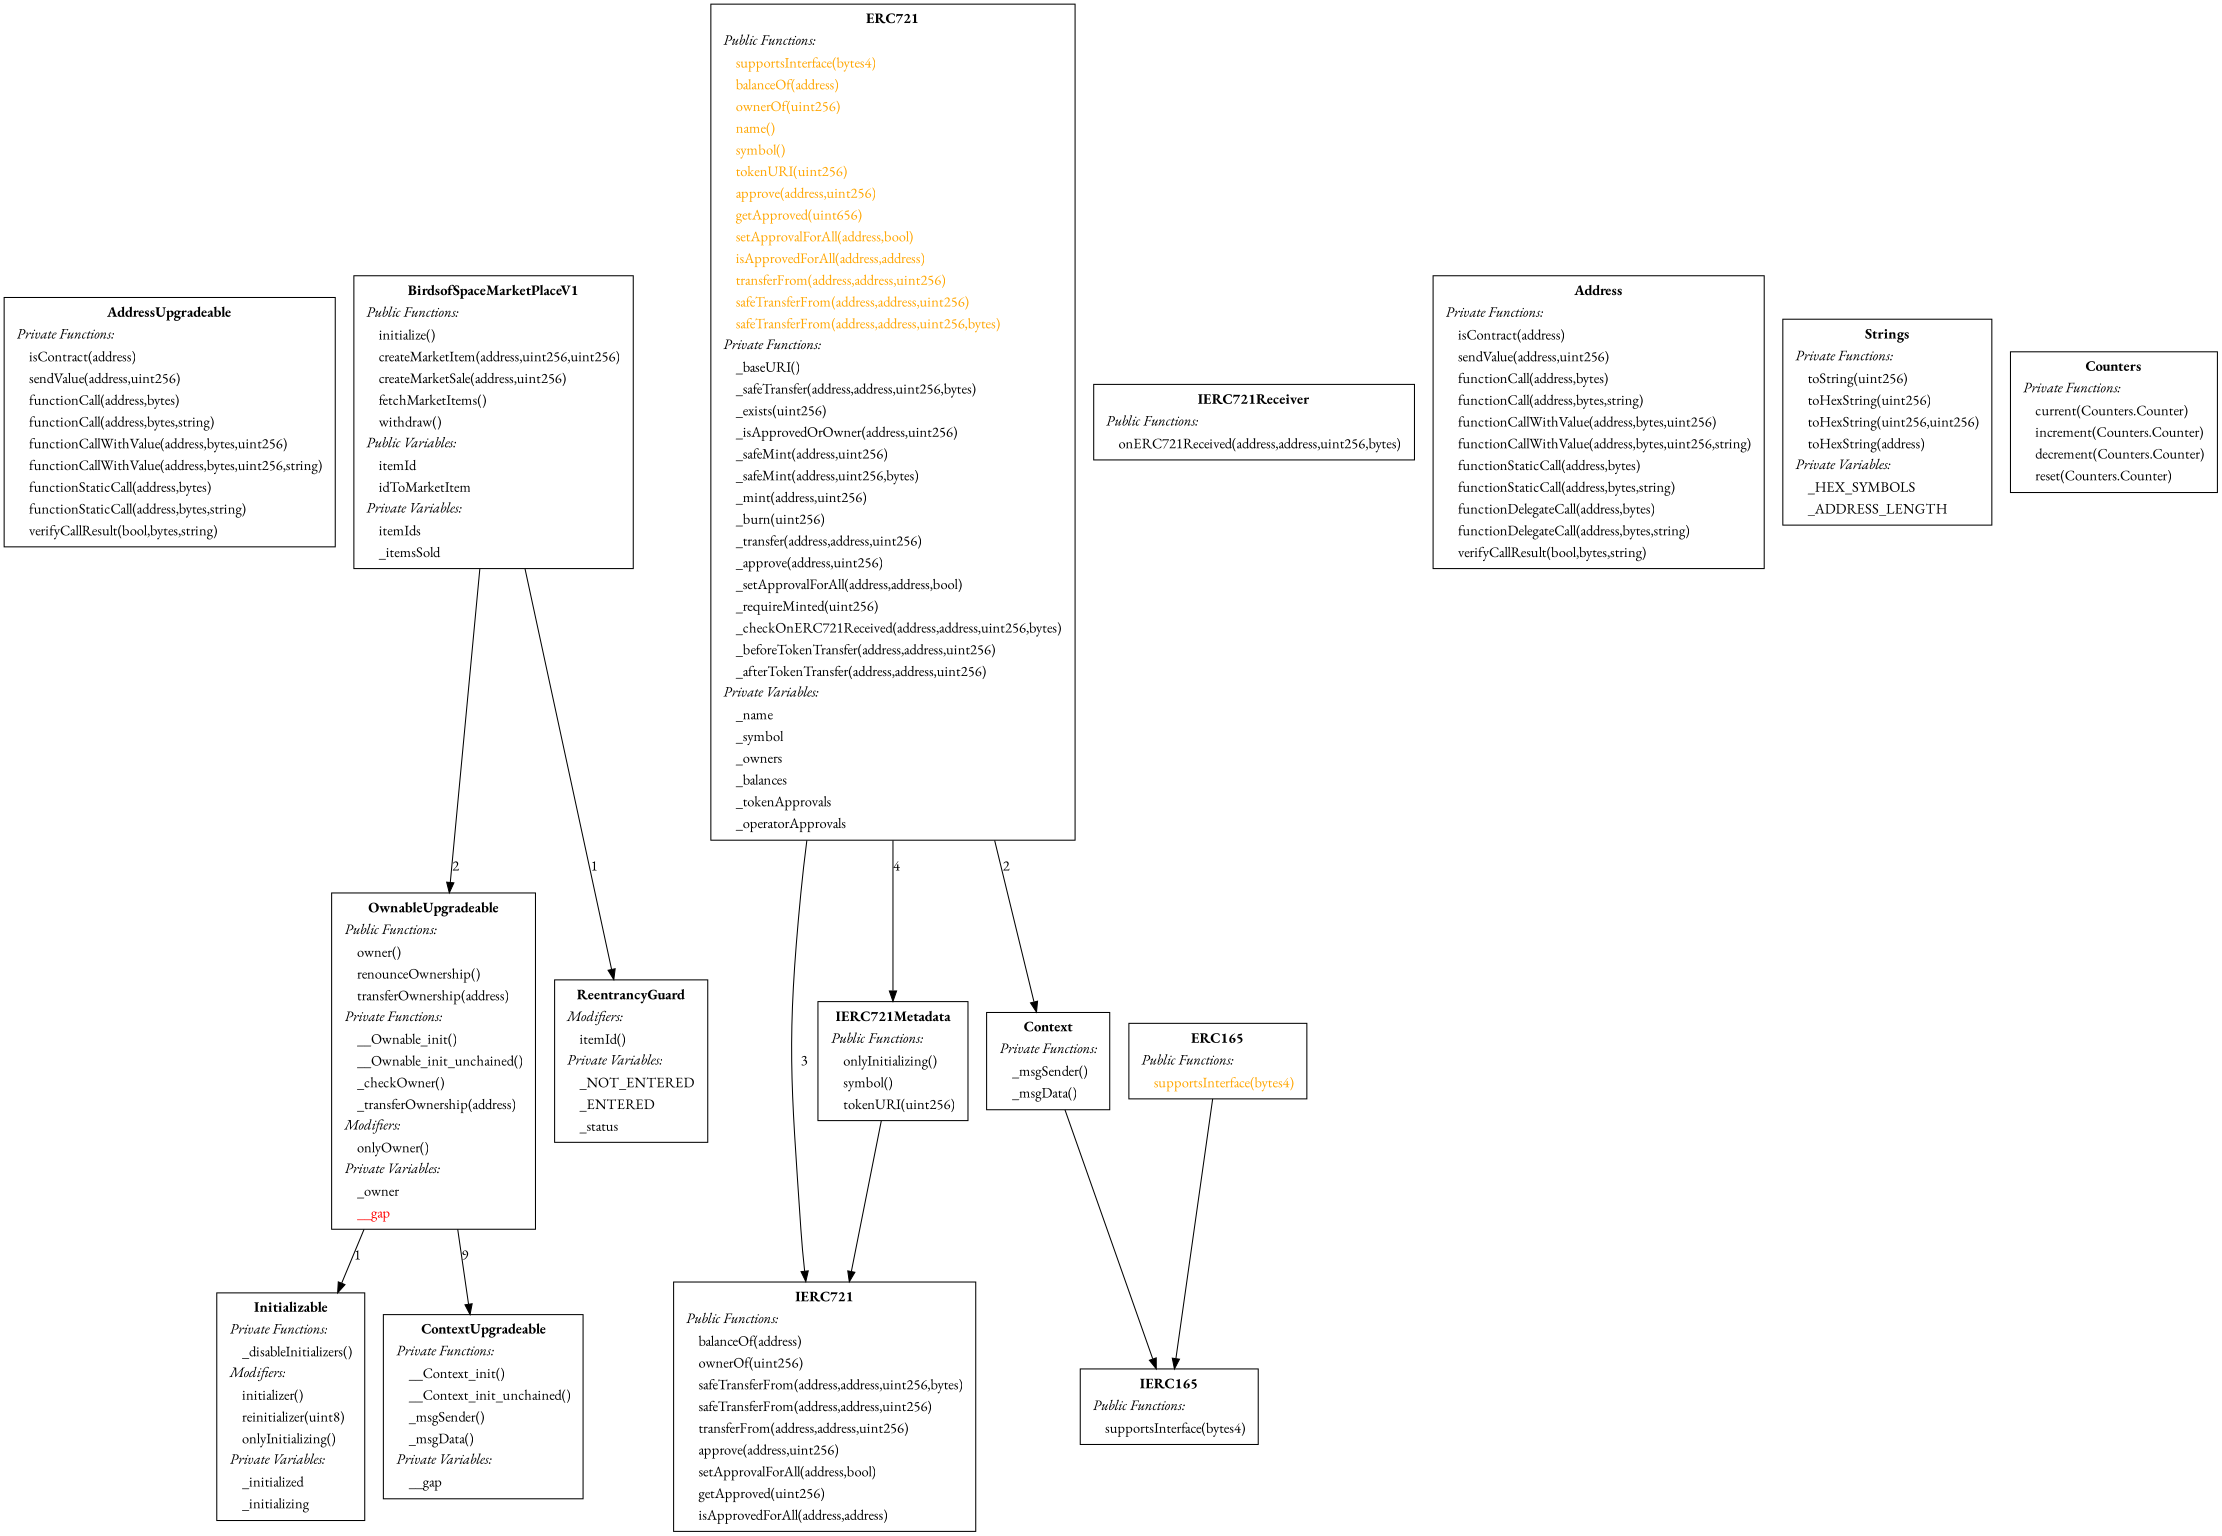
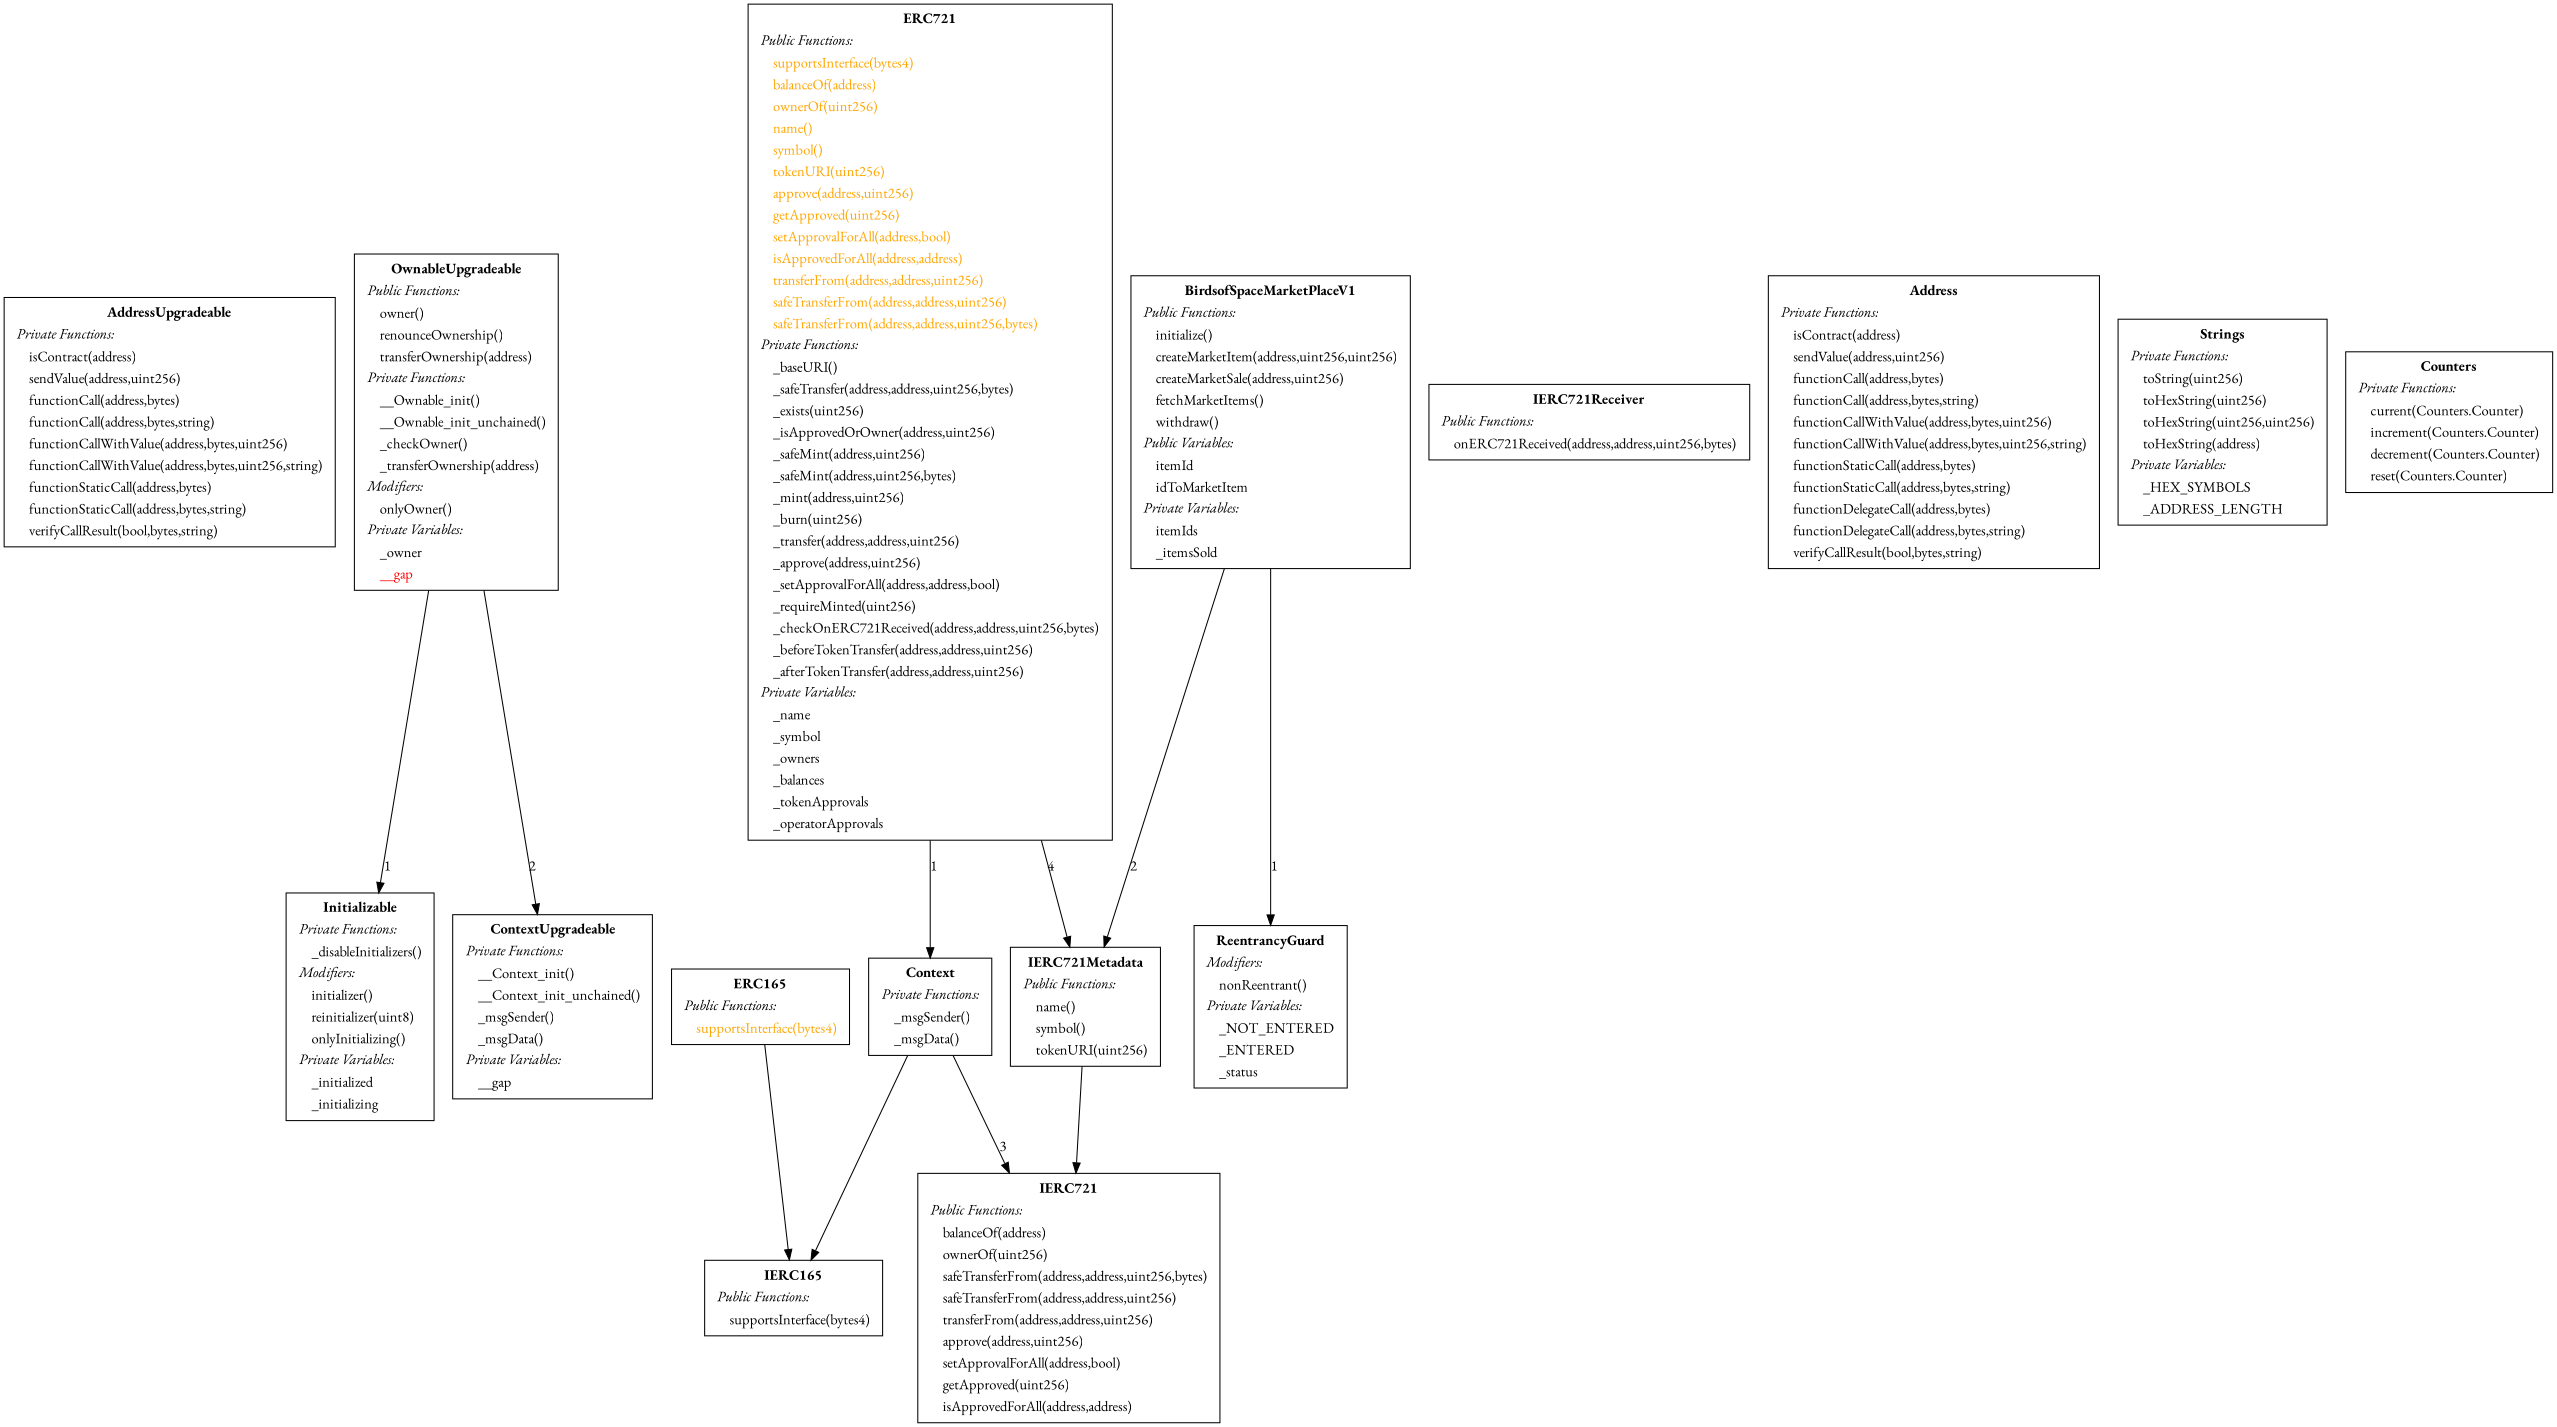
node "ERC721": text "getApproved(uint656)" -> "getApproved(uint256)"
edge "BirdsofSpaceMarketPlaceV1" -> "OwnableUpgradeable": now "BirdsofSpaceMarketPlaceV1" -> "IERC721Metadata"
edge "ERC721" -> "Context": label "2" -> "1"
node "ReentrancyGuard": text "itemId()" -> "nonReentrant()"
edge "ERC721" -> "IERC721": now "Context" -> "IERC721"
node "IERC721Metadata": text "onlyInitializing()" -> "name()"
edge "OwnableUpgradeable" -> "ContextUpgradeable": label "9" -> "2"
